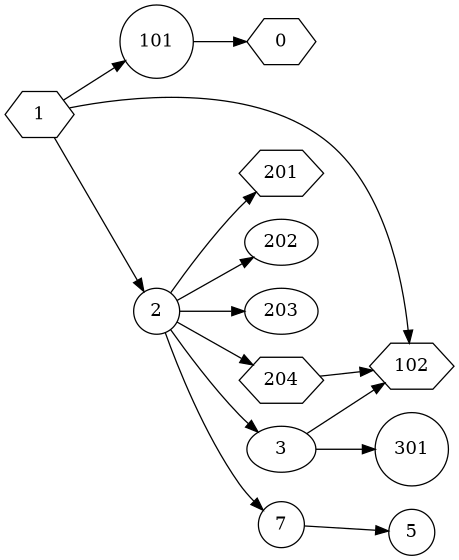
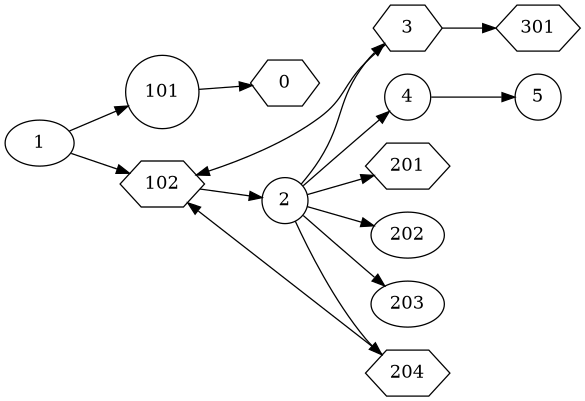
node "1": shape hexagon -> ellipse
edge "1" -> "2": now "102" -> "2"
node "3": shape ellipse -> hexagon
node "301": shape circle -> hexagon
node "7": label "7" -> "4"
